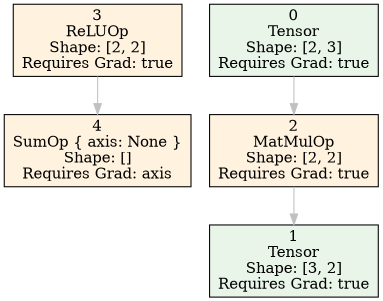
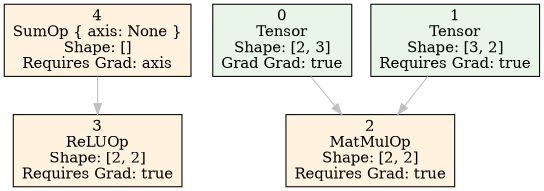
node "0 Tensor Shape: [2, 3] Requires Grad: true": label "0 Tensor Shape: [2, 3] Requires Grad: true" -> "0 Tensor Shape: [2, 3] Grad Grad: true"
edge "3 ReLUOp Shape: [2, 2] Requires Grad: true" -> "4 SumOp { axis: None } Shape: [] Requires Grad: axis": reversed
edge "2 MatMulOp Shape: [2, 2] Requires Grad: true" -> "1 Tensor Shape: [3, 2] Requires Grad: true": reversed
